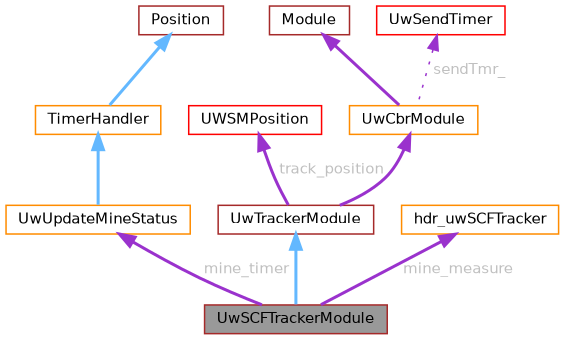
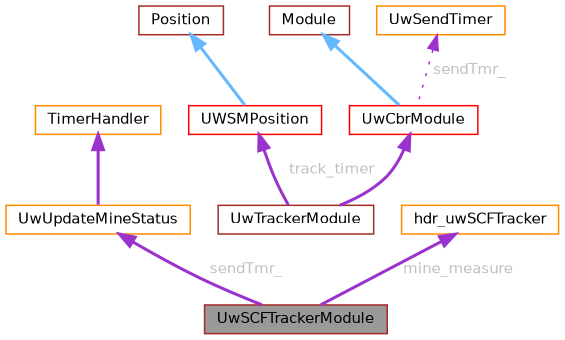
node "UwSendTimer": color red -> darkorange
edge "UwCbrModule" -> "Module": color darkorchid3 -> steelblue1
edge "TimerHandler" -> "Position": now "UWSMPosition" -> "Position"
node "UwCbrModule": color darkorange -> red
edge "UwTrackerModule" -> "UWSMPosition": label " track_position" -> " track_timer"
edge "UwUpdateMineStatus" -> "TimerHandler": color steelblue1 -> darkorchid3
edge "UwSCFTrackerModule" -> "UwUpdateMineStatus": label " mine_timer" -> " sendTmr_"
edge "UwSCFTrackerModule" -> "UwTrackerModule": removed
